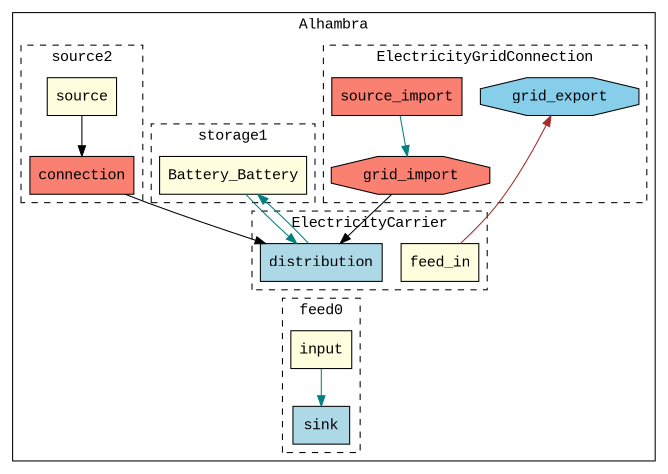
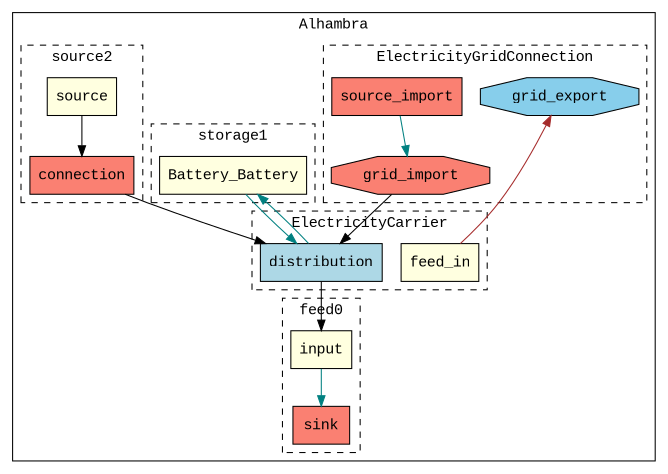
edge "distribution" -> "input": added
node "sink": fillcolor lightblue -> salmon
